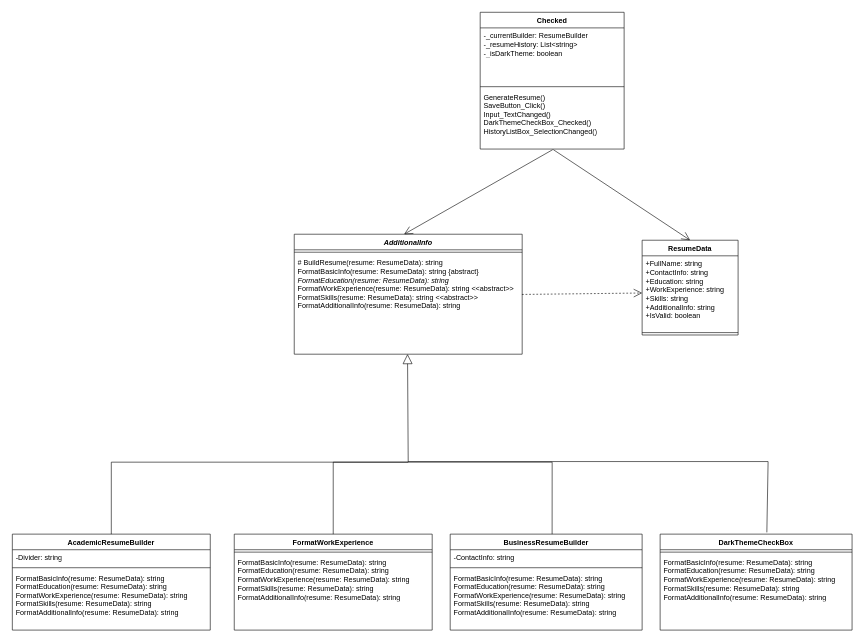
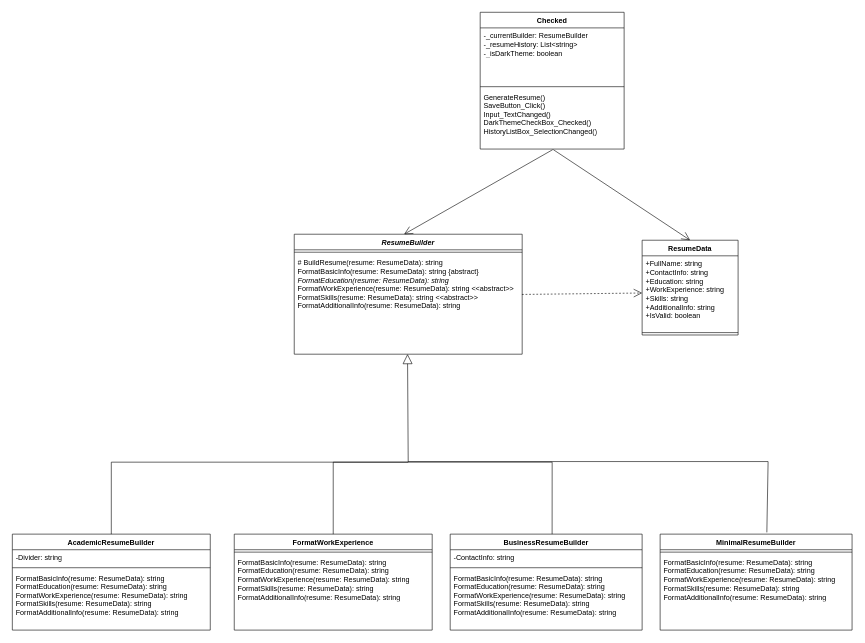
node "AdditionalInfo": label "AdditionalInfo" -> "ResumeBuilder"
node "DarkThemeCheckBox": label "DarkThemeCheckBox" -> "MinimalResumeBuilder"
